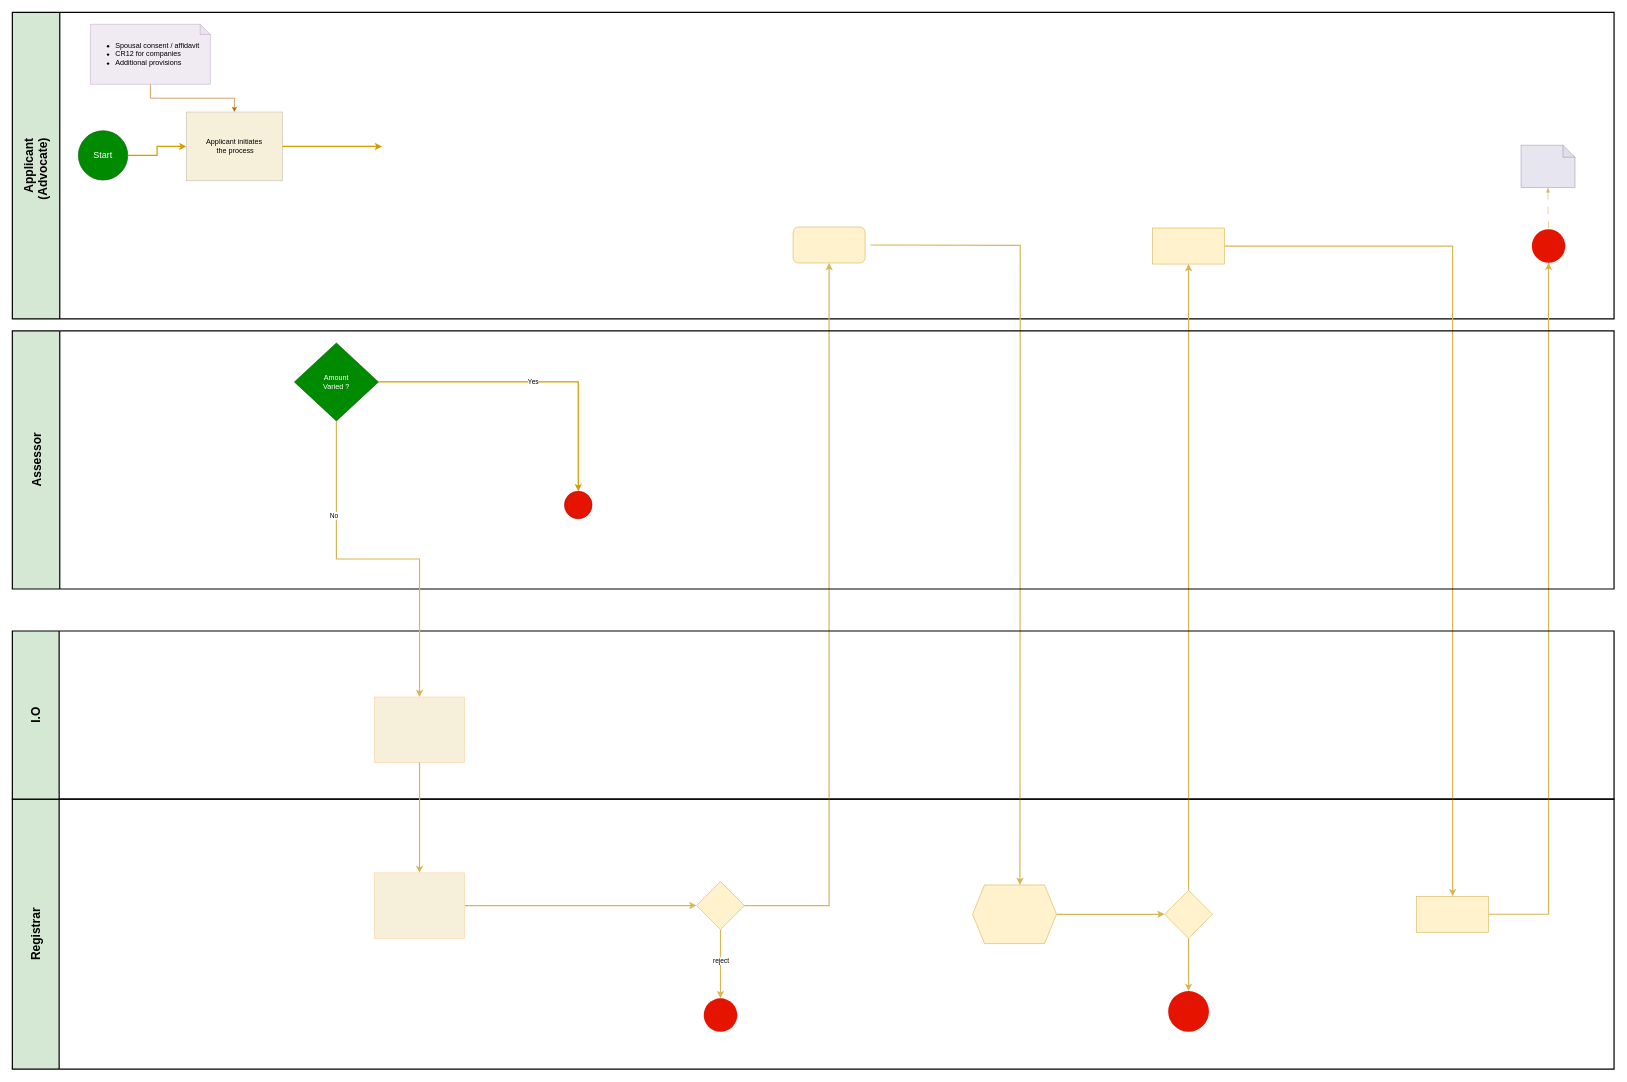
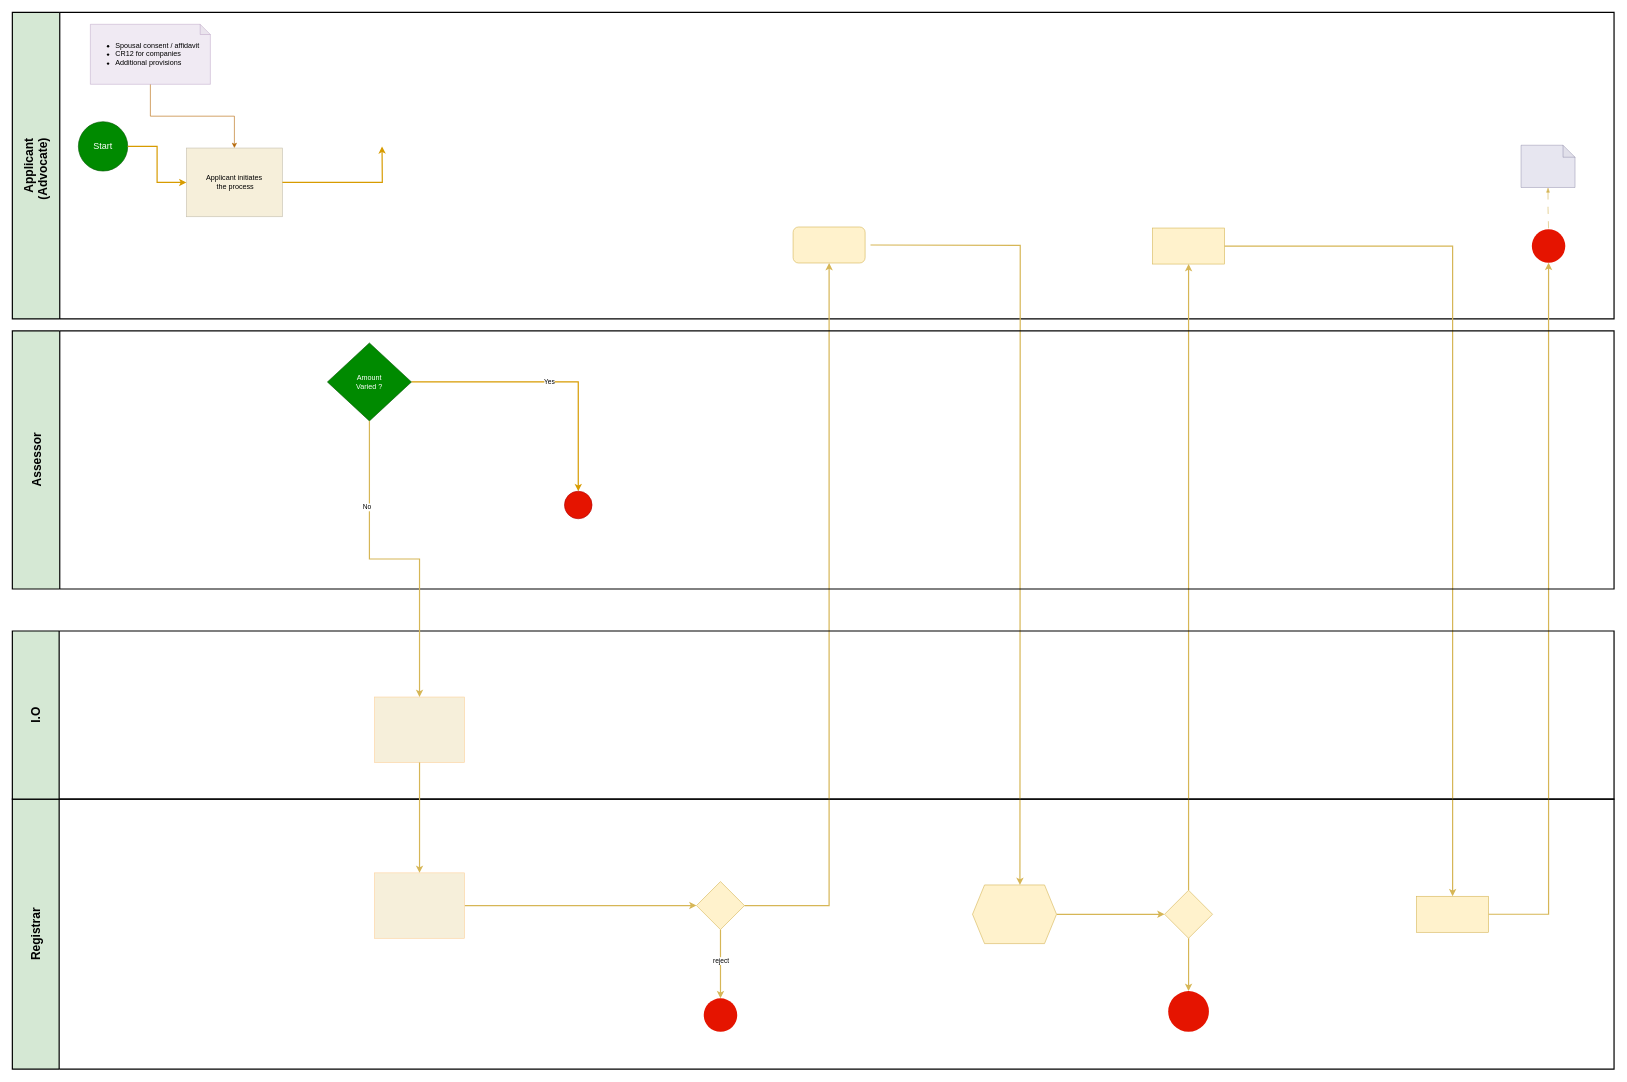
node "Applicant initiates the process": moved (234, 146) -> (234, 182)
node "Start": moved (103, 155) -> (103, 146)
node "Amount Varied ?": moved (336, 382) -> (369, 382)
